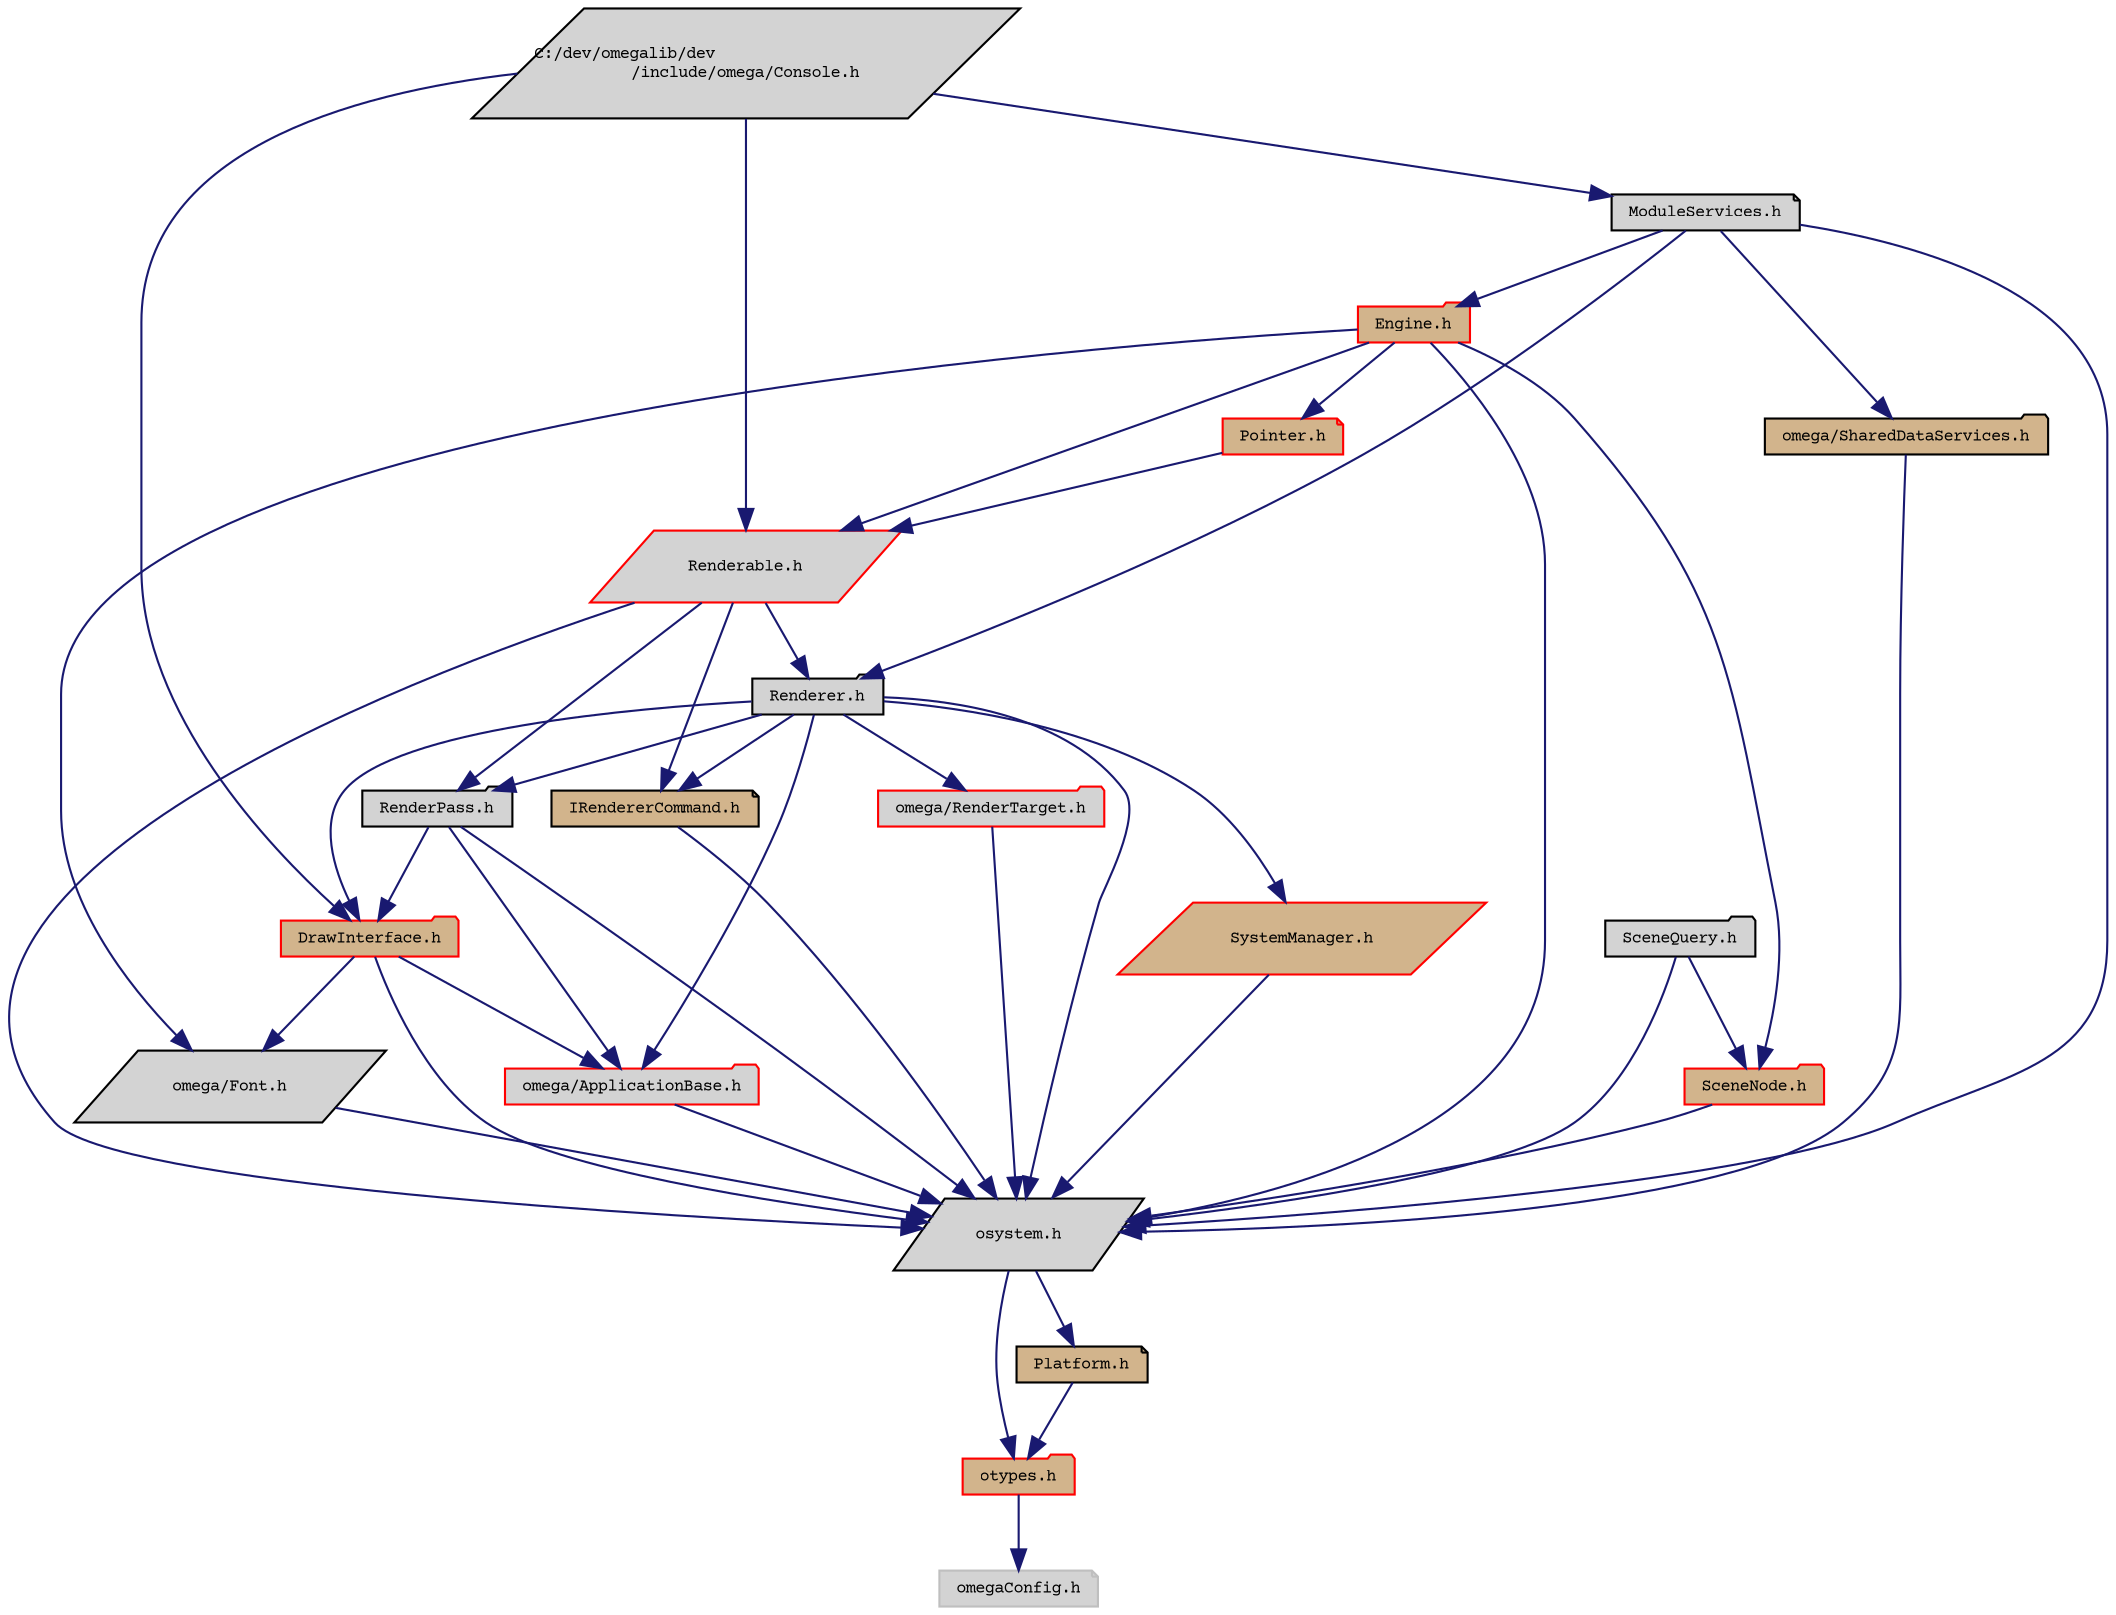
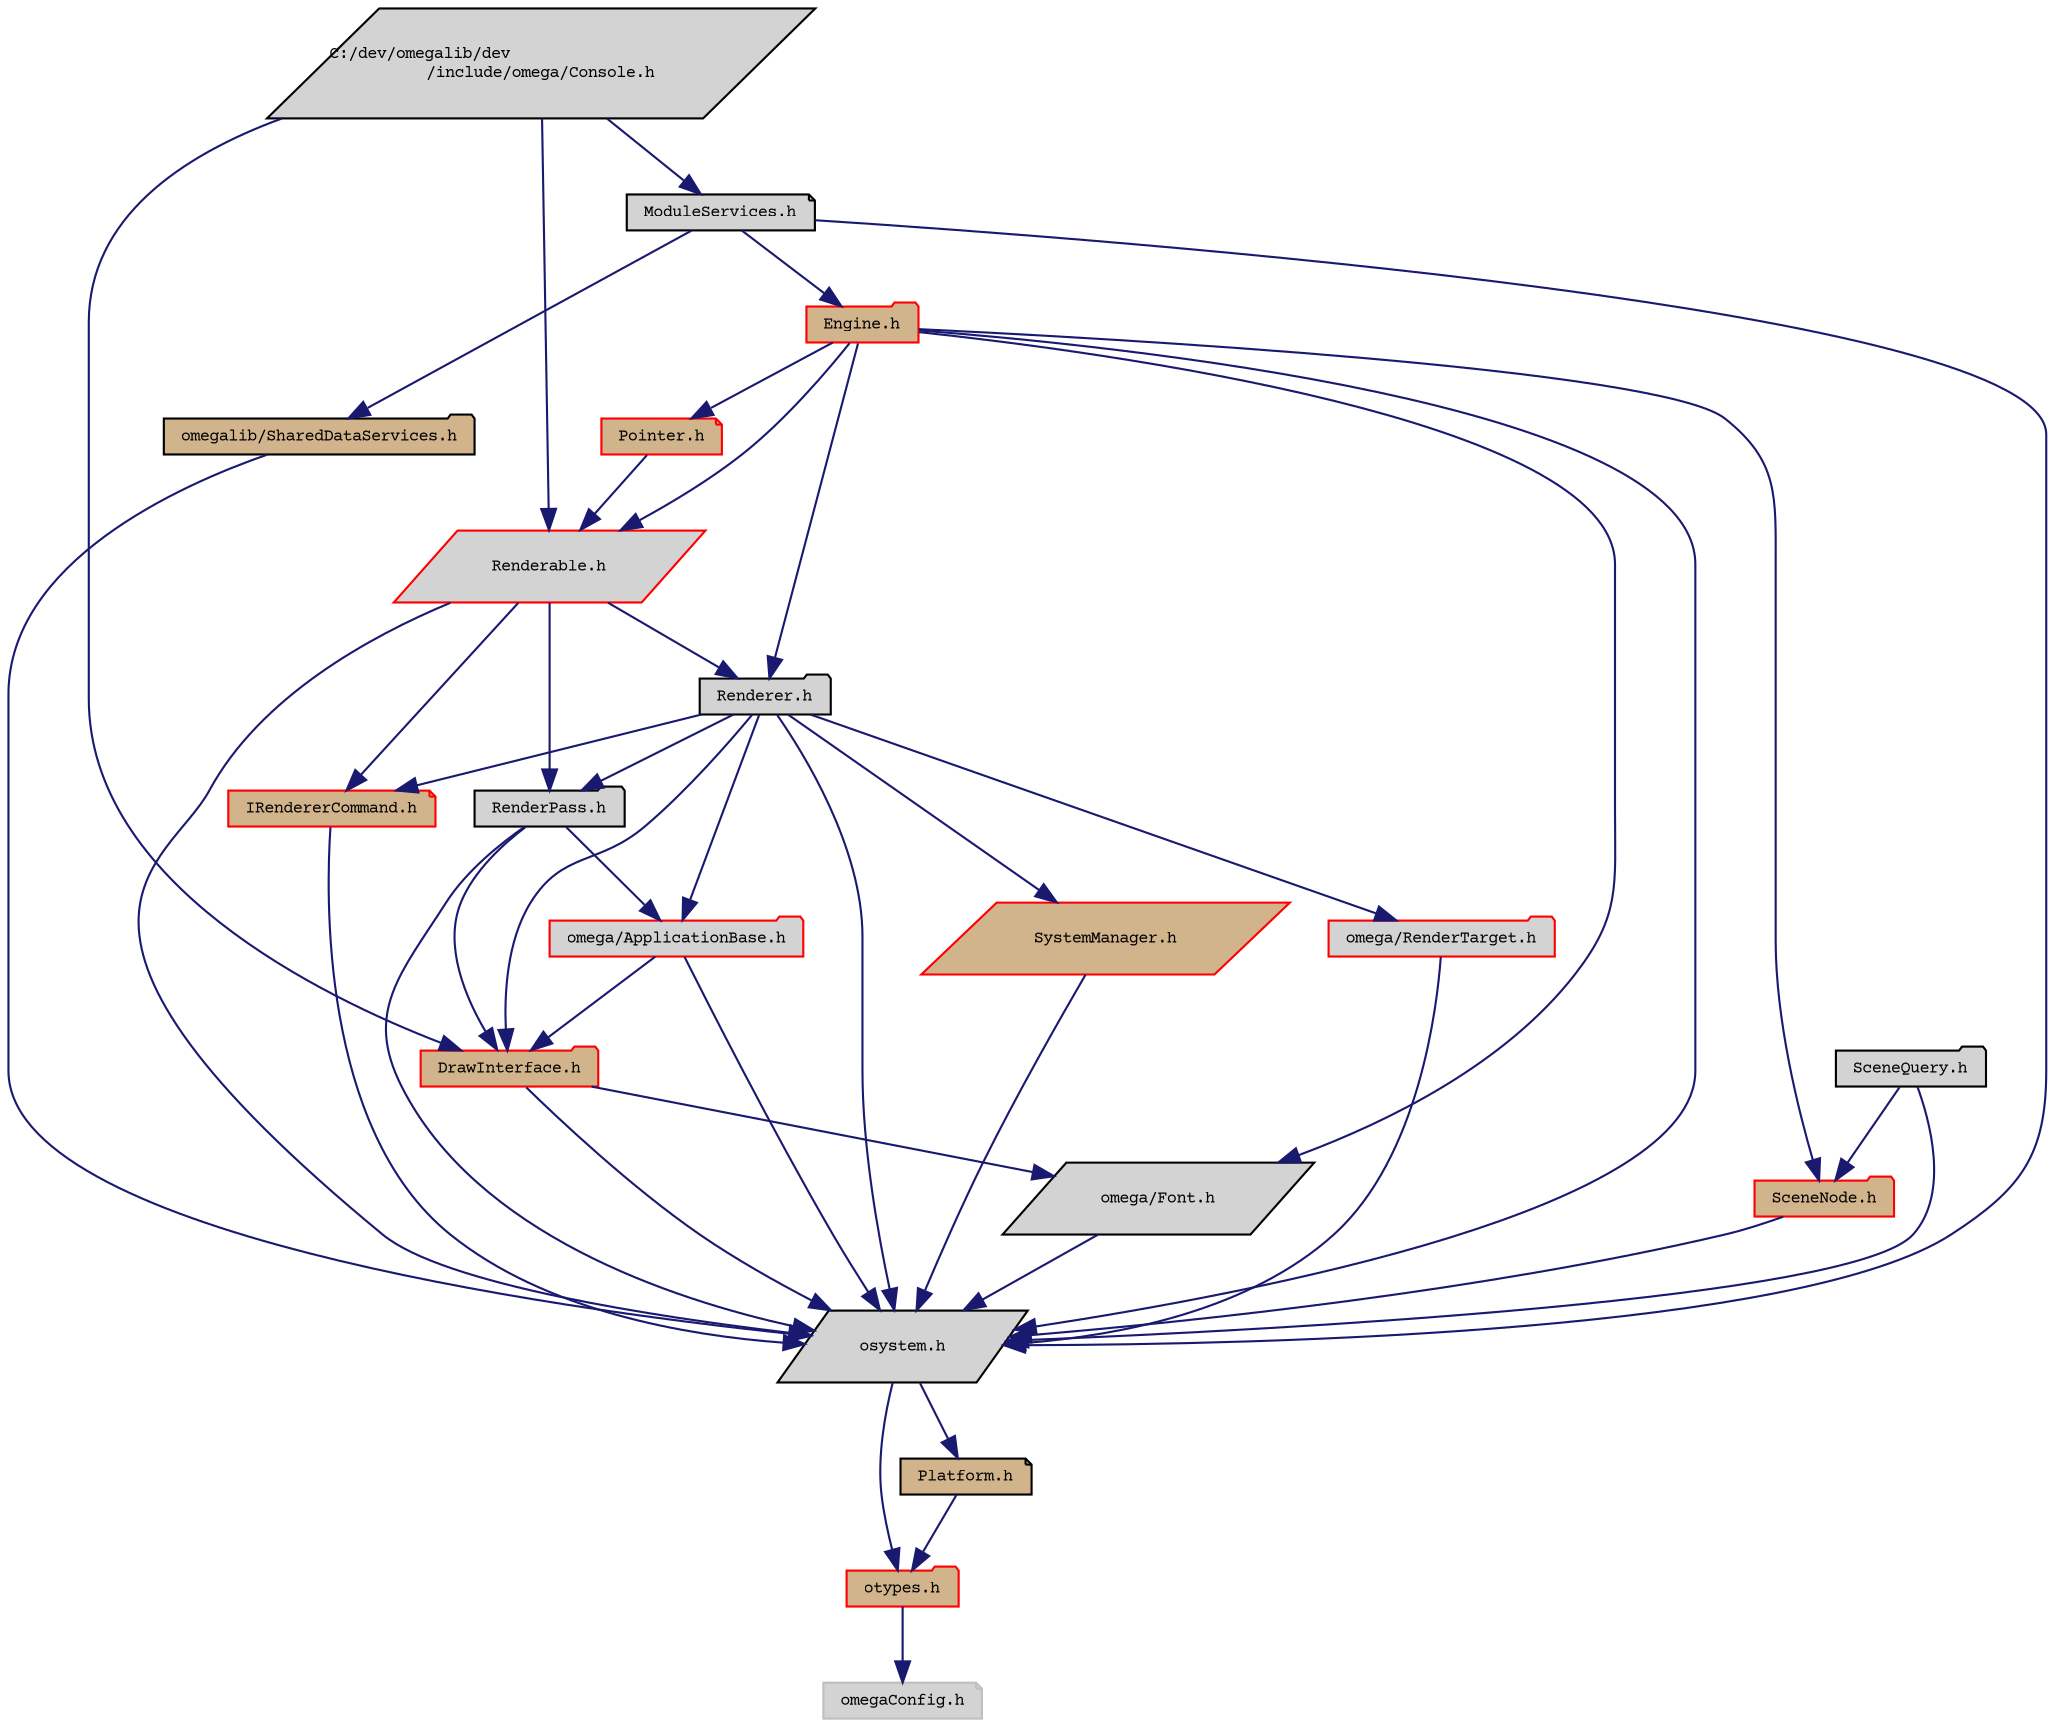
node "omega/SharedDataServices.h": label "omega/SharedDataServices.h" -> "omegalib/SharedDataServices.h"
edge "ModuleServices.h" -> "Renderer.h": now "Engine.h" -> "Renderer.h"
node "IRendererCommand.h": color black -> red
edge "DrawInterface.h" -> "omega/ApplicationBase.h": reversed
